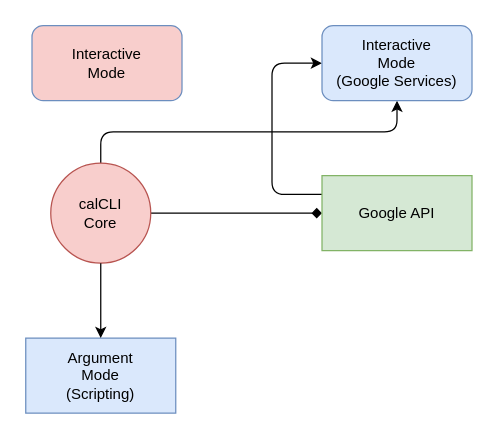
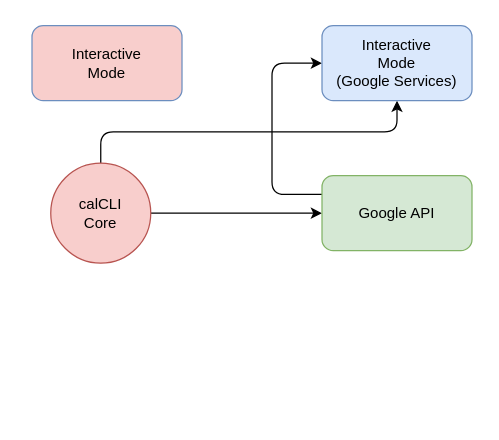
edge "calCLI Core" -> "Google API": arrowhead diamond -> classic
node "Google API": shape rectangle -> rounded rectangle
edge "calCLI Core" -> "Argument Mode (Scripting)": removed
node "Argument Mode (Scripting)": removed
